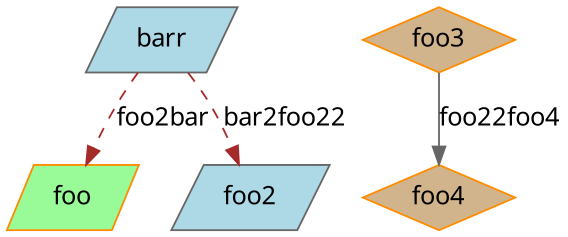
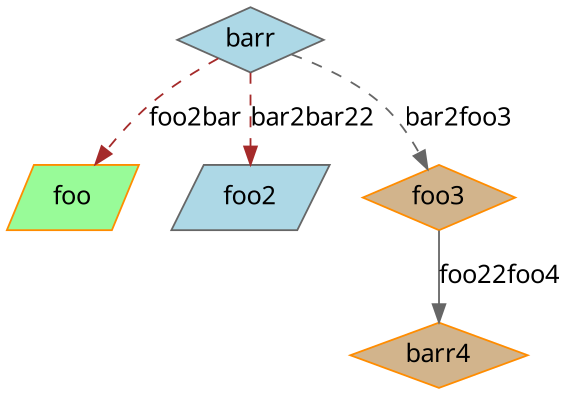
node "barr": shape parallelogram -> diamond
edge "barr" -> "foo3": added, label "bar2foo3"
edge "barr" -> "foo2": label "bar2foo22" -> "bar2bar22"
node "foo4": label "foo4" -> "barr4"
